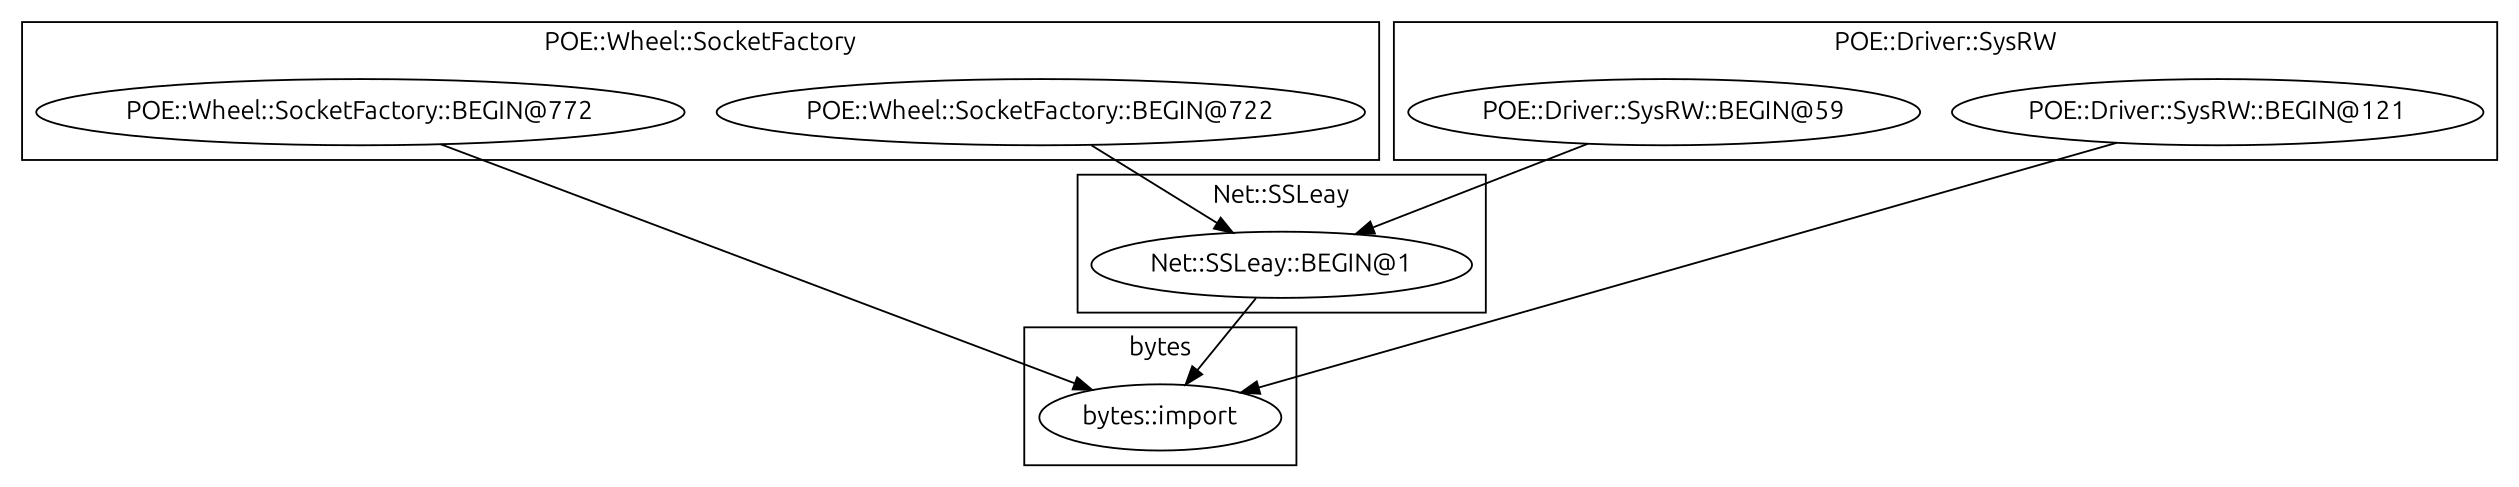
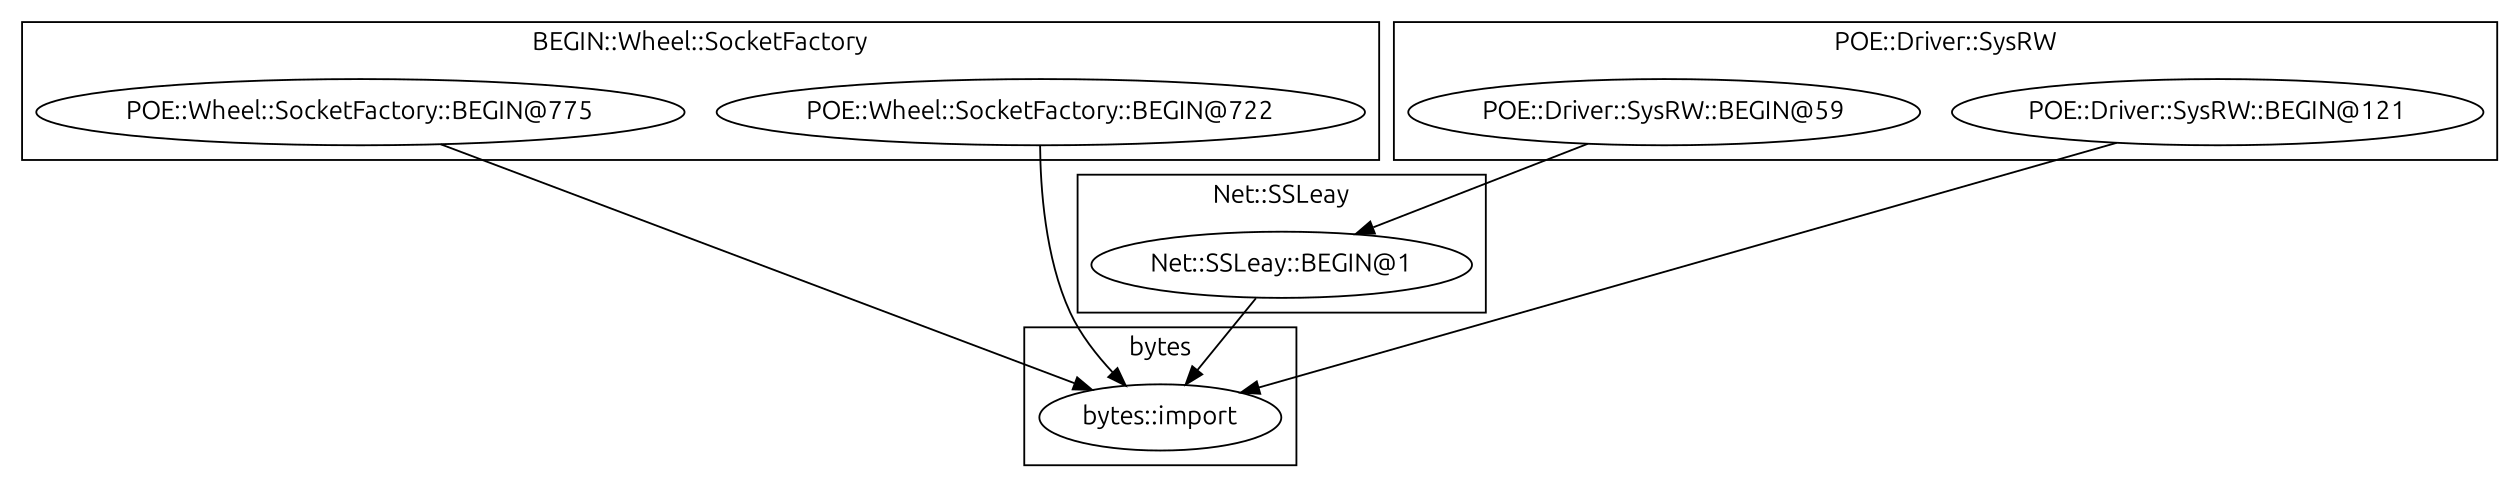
cluster "POE::Wheel::SocketFactory": label "POE::Wheel::SocketFactory" -> "BEGIN::Wheel::SocketFactory"
node "POE::Wheel::SocketFactory::BEGIN@772": label "POE::Wheel::SocketFactory::BEGIN@772" -> "POE::Wheel::SocketFactory::BEGIN@775"
edge "POE::Wheel::SocketFactory::BEGIN@722" -> "Net::SSLeay::BEGIN@1": now "POE::Wheel::SocketFactory::BEGIN@722" -> "bytes::import"
